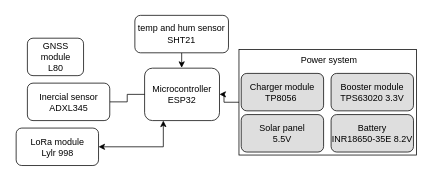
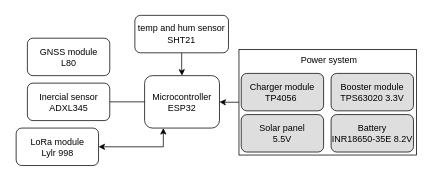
node "GNSS module L80": size 56x38 -> 83x38
node "Charger module TP8056": label "Charger module TP8056" -> "Charger module TP4056"
node "Microcontroller ESP32": moved (182, 95) -> (182, 102)
